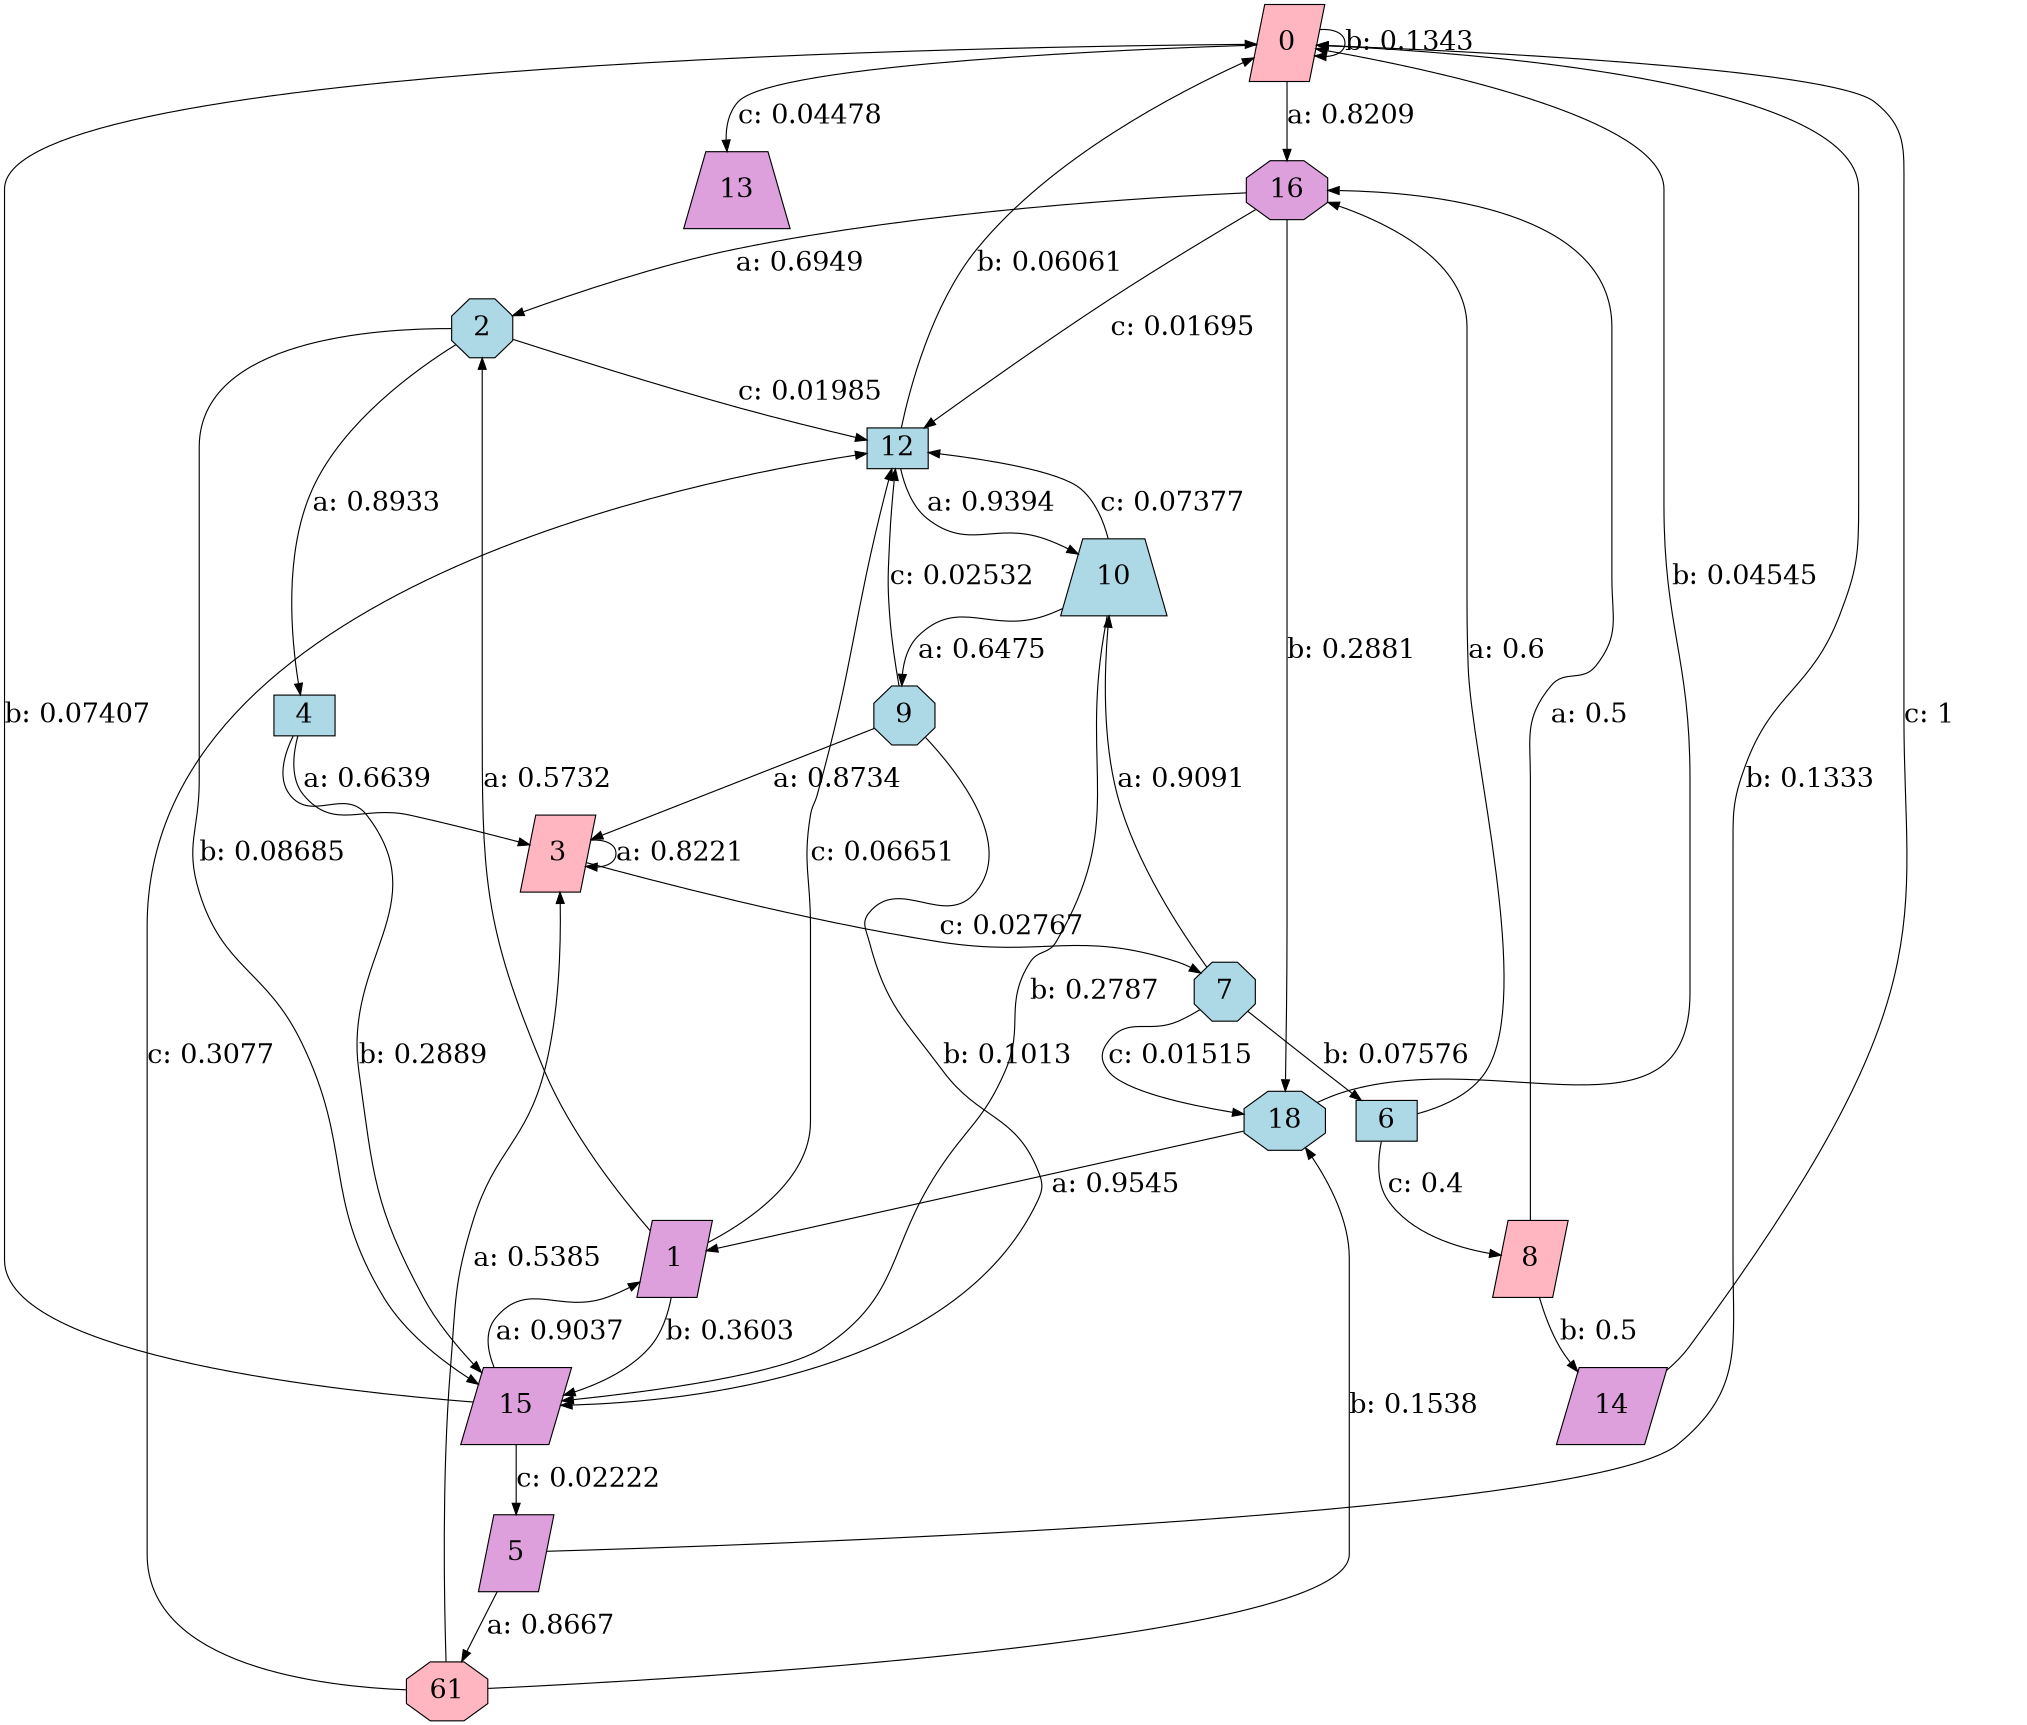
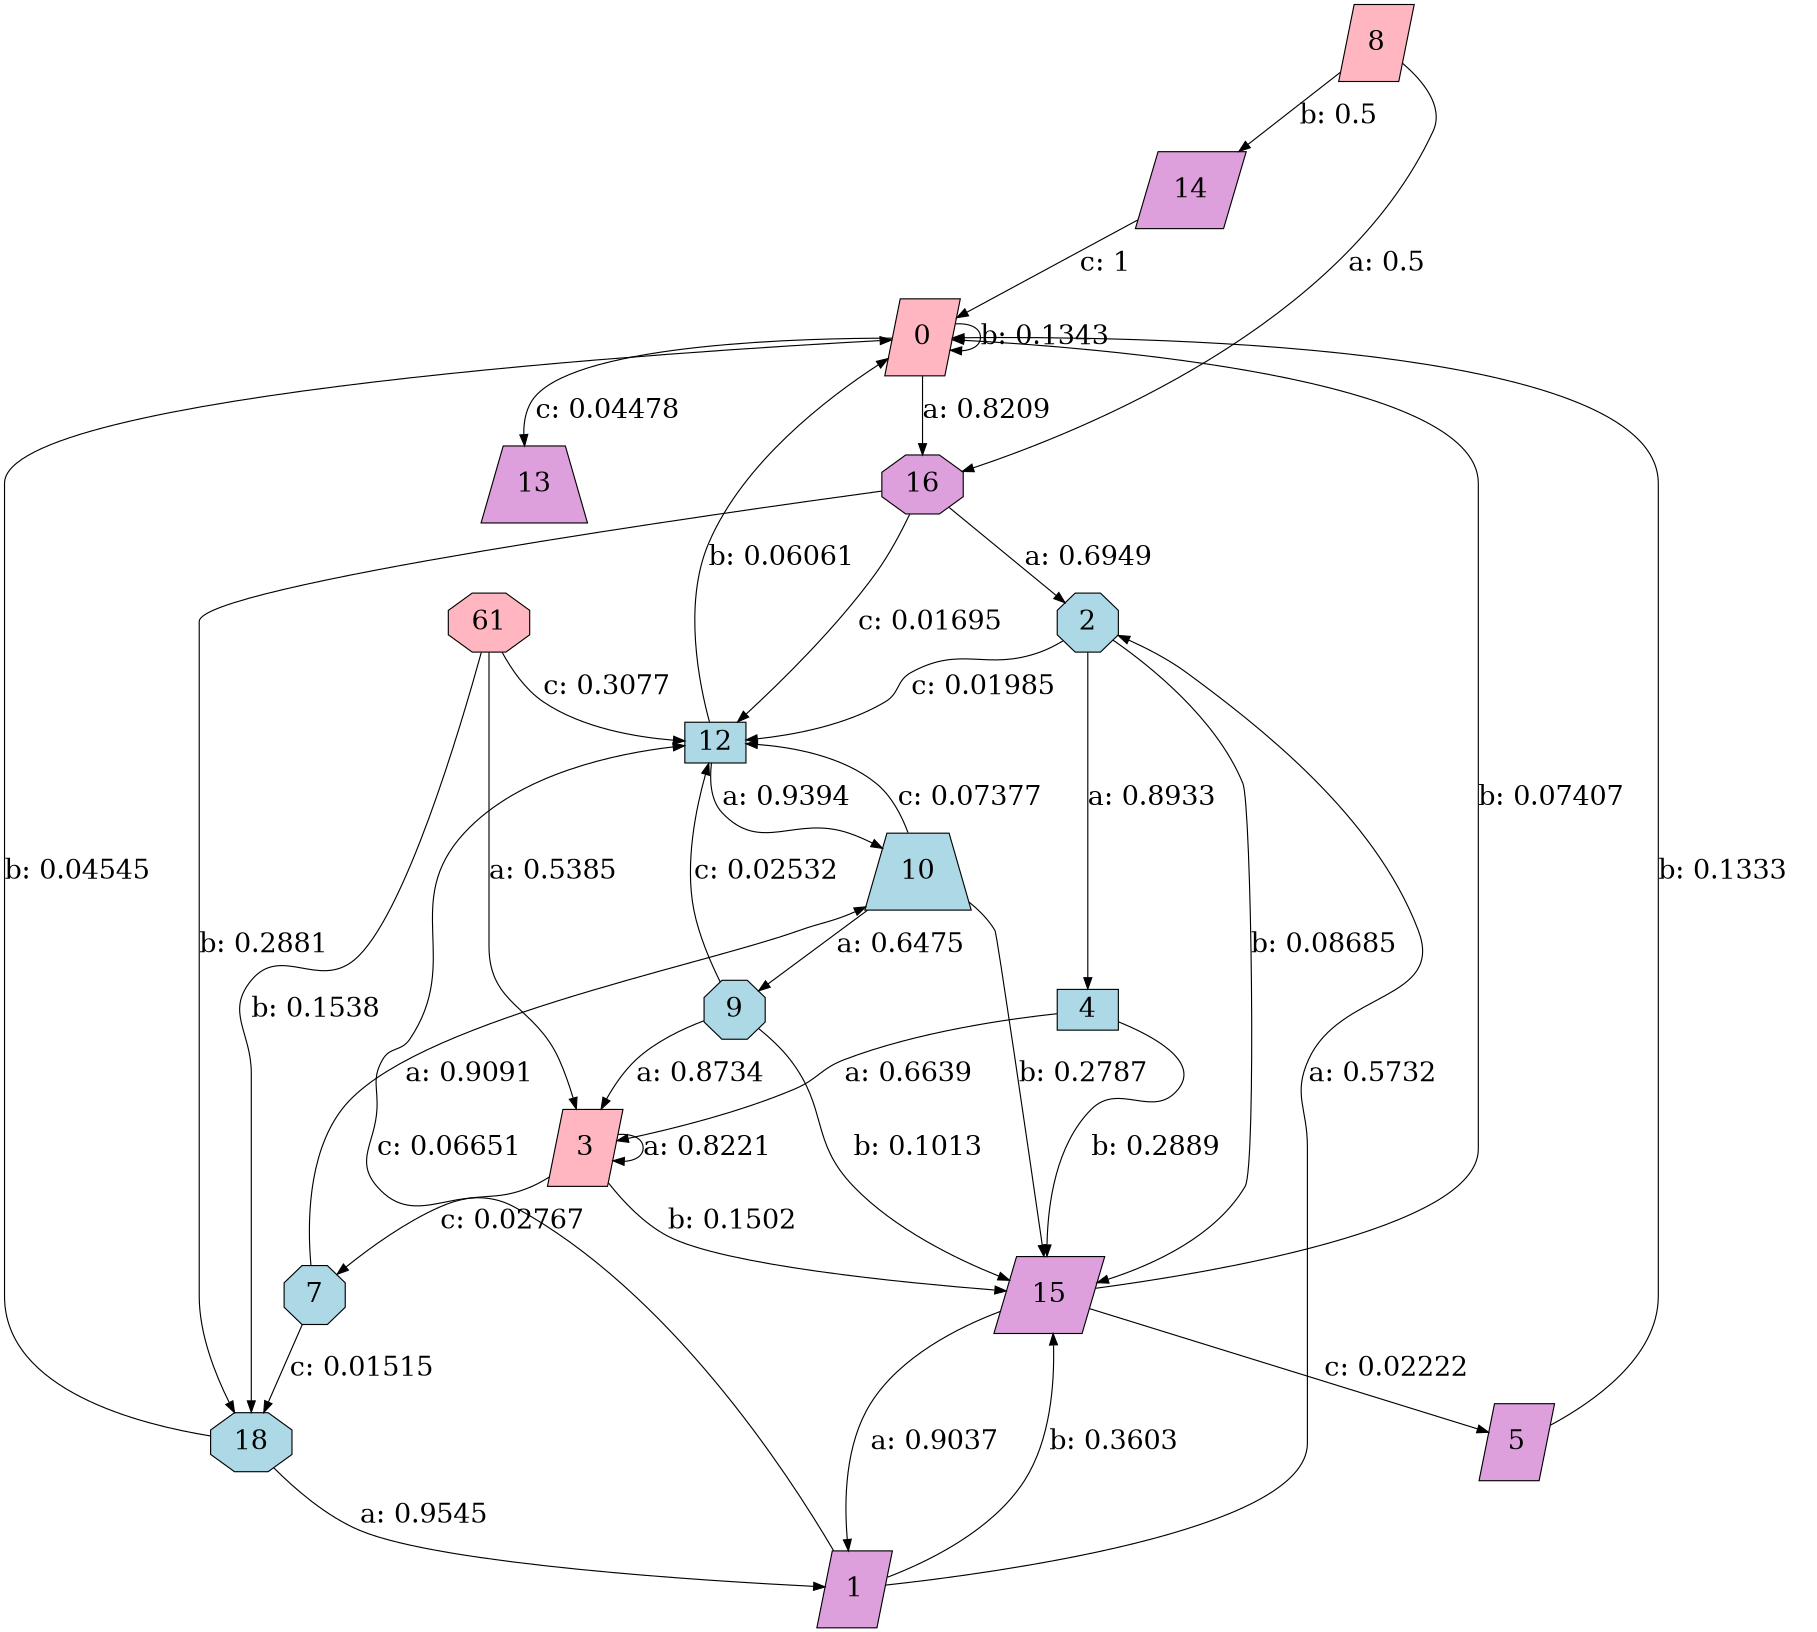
node "6": removed
edge "3" -> "15": added, label "b: 0.1502"
edge "5" -> "61": removed, label "a: 0.8667"
